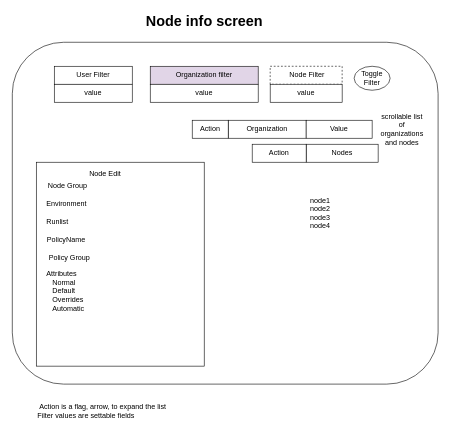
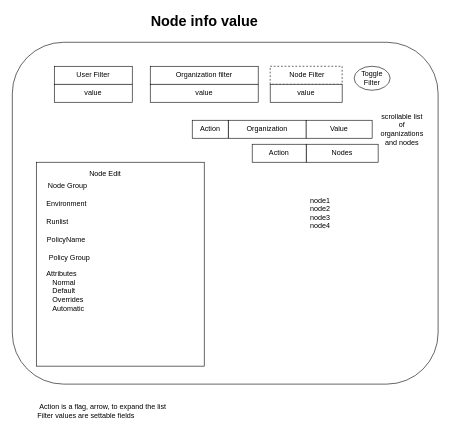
node "Node info screen": label "Node info screen" -> "Node info value"
node "Organization filter": fillcolor #e1d5e7 -> #ffffff
